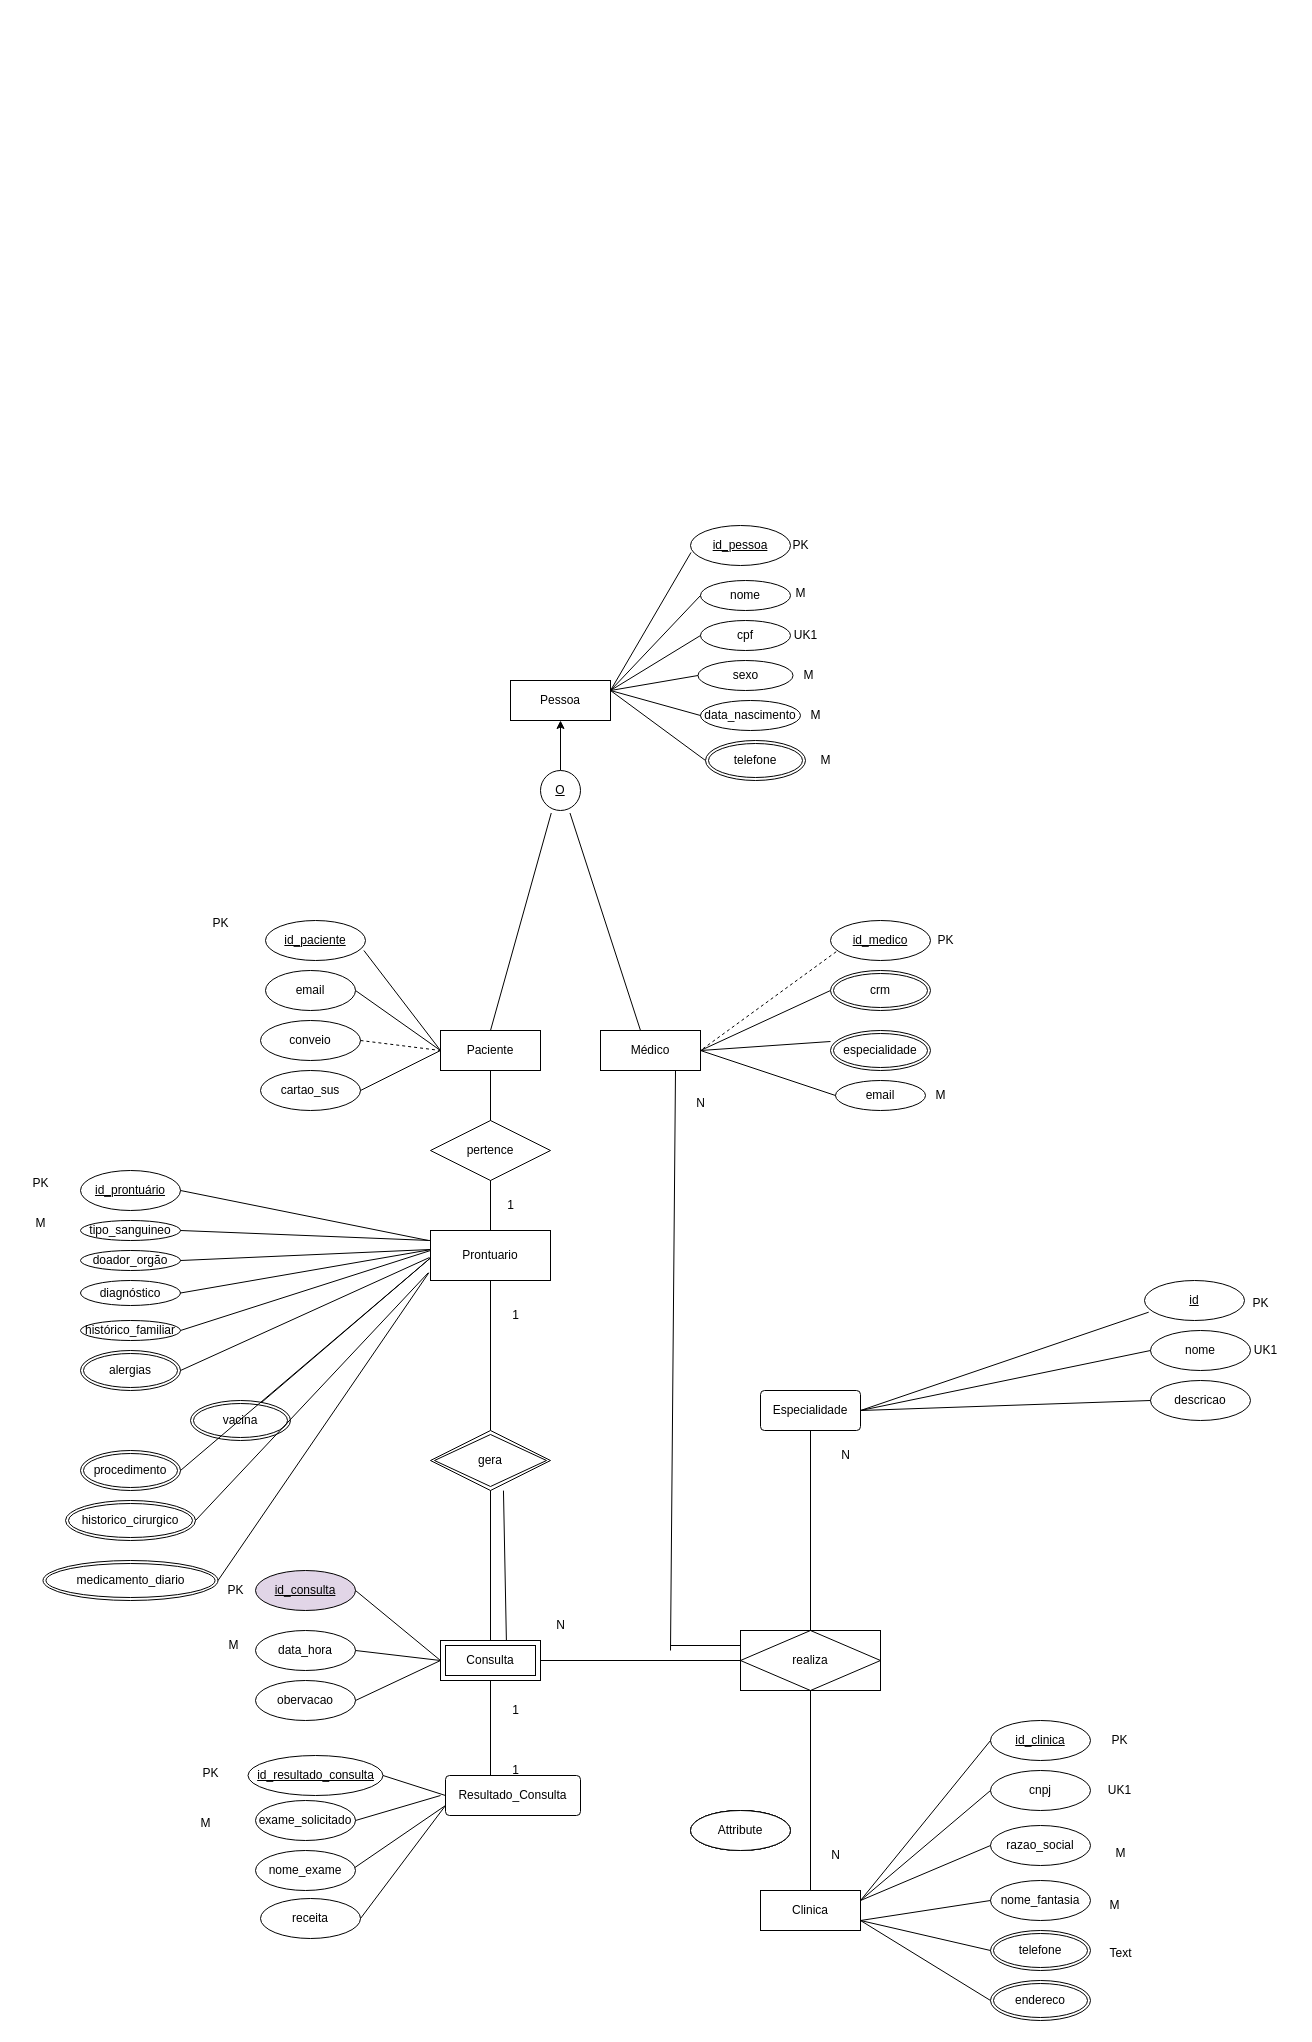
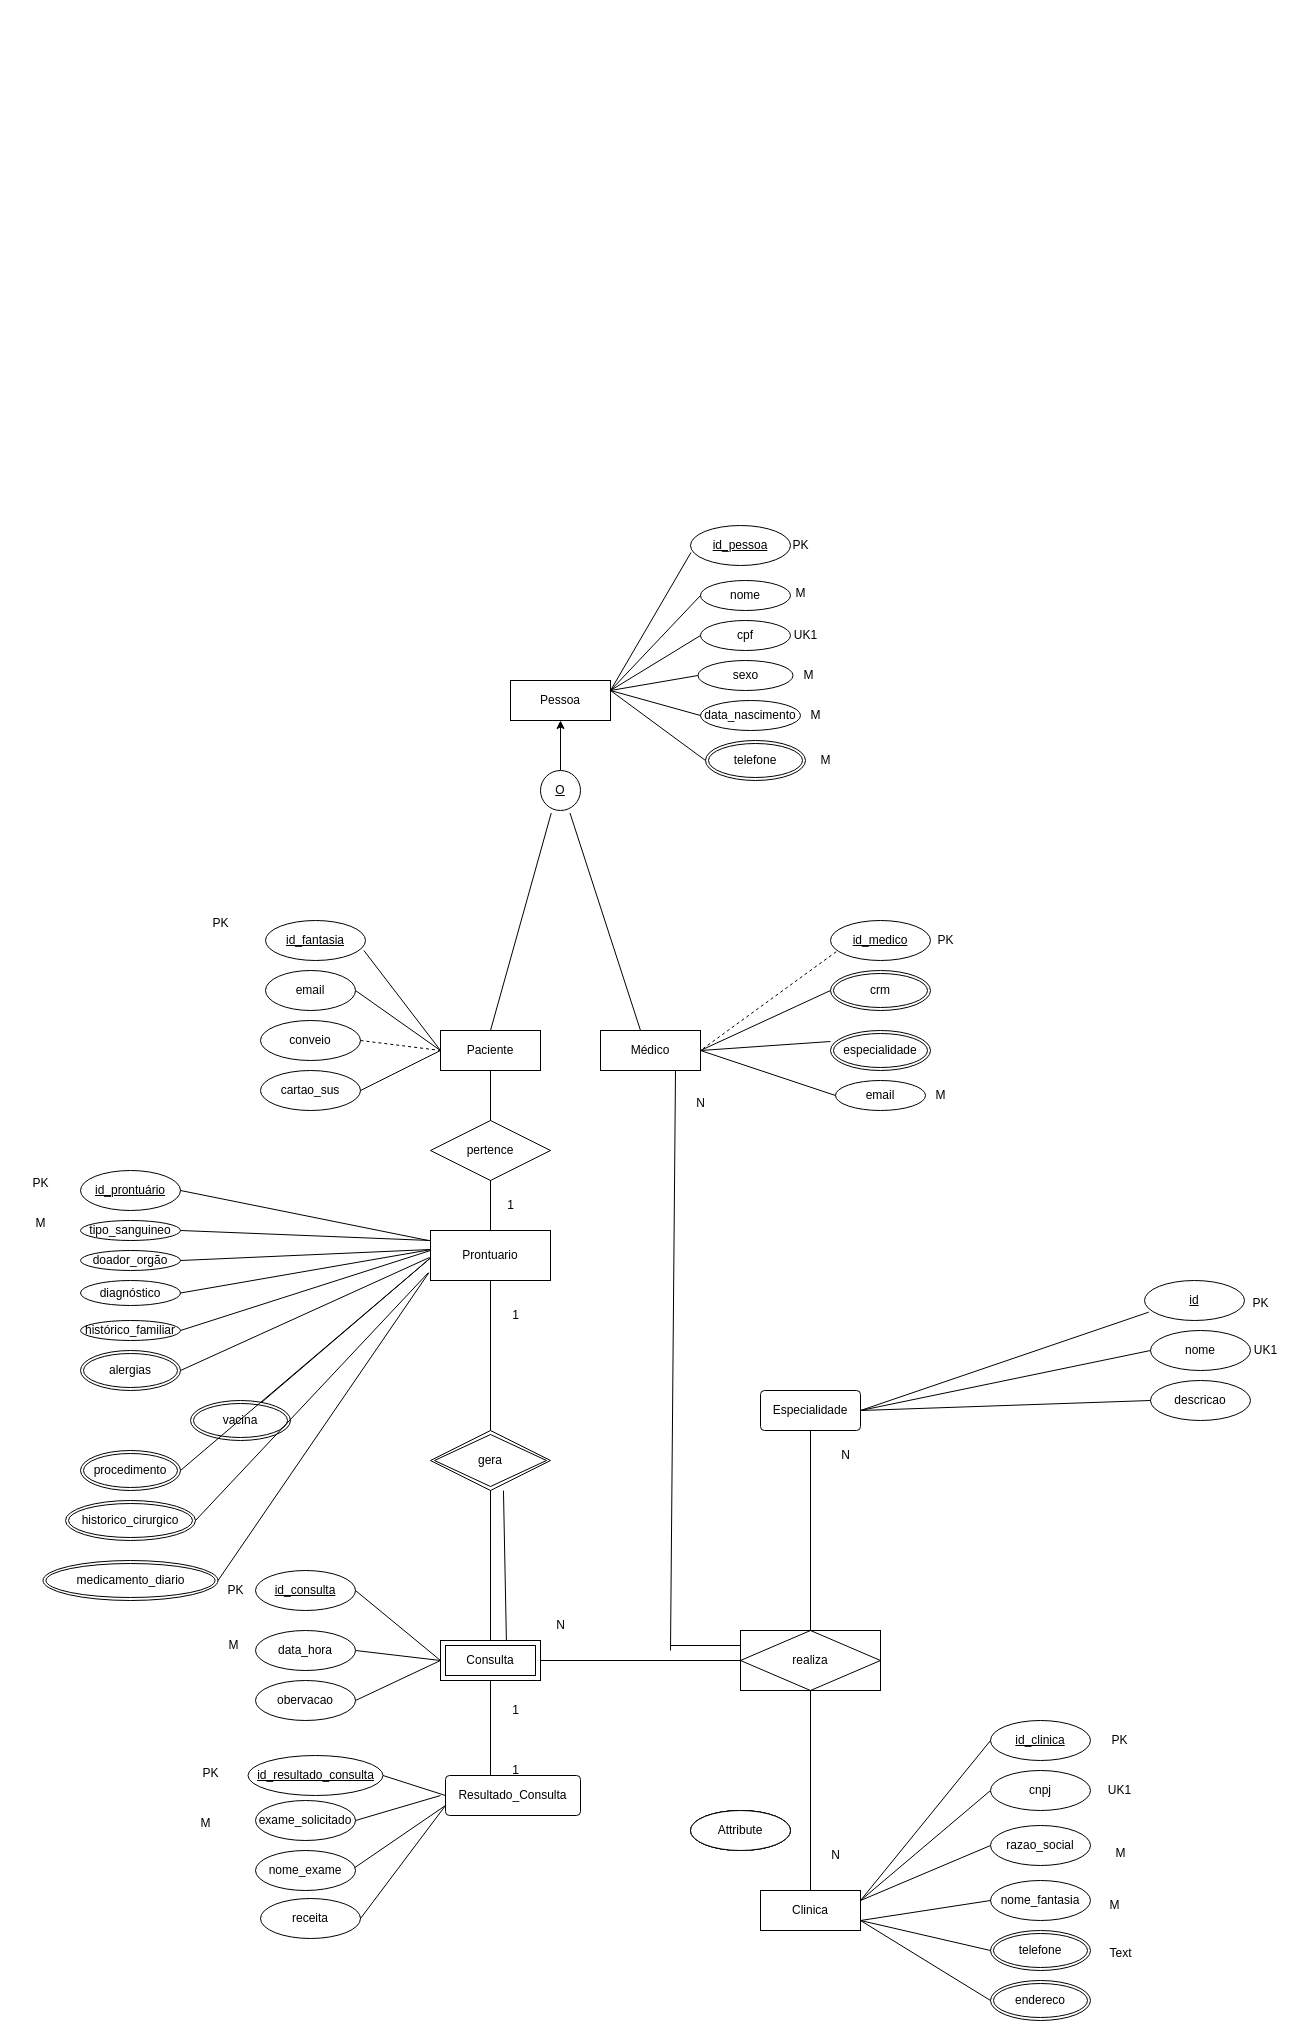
node "id_paciente": label "id_paciente" -> "id_fantasia"
node "id_consulta": fillcolor #e1d5e7 -> #ffffff
